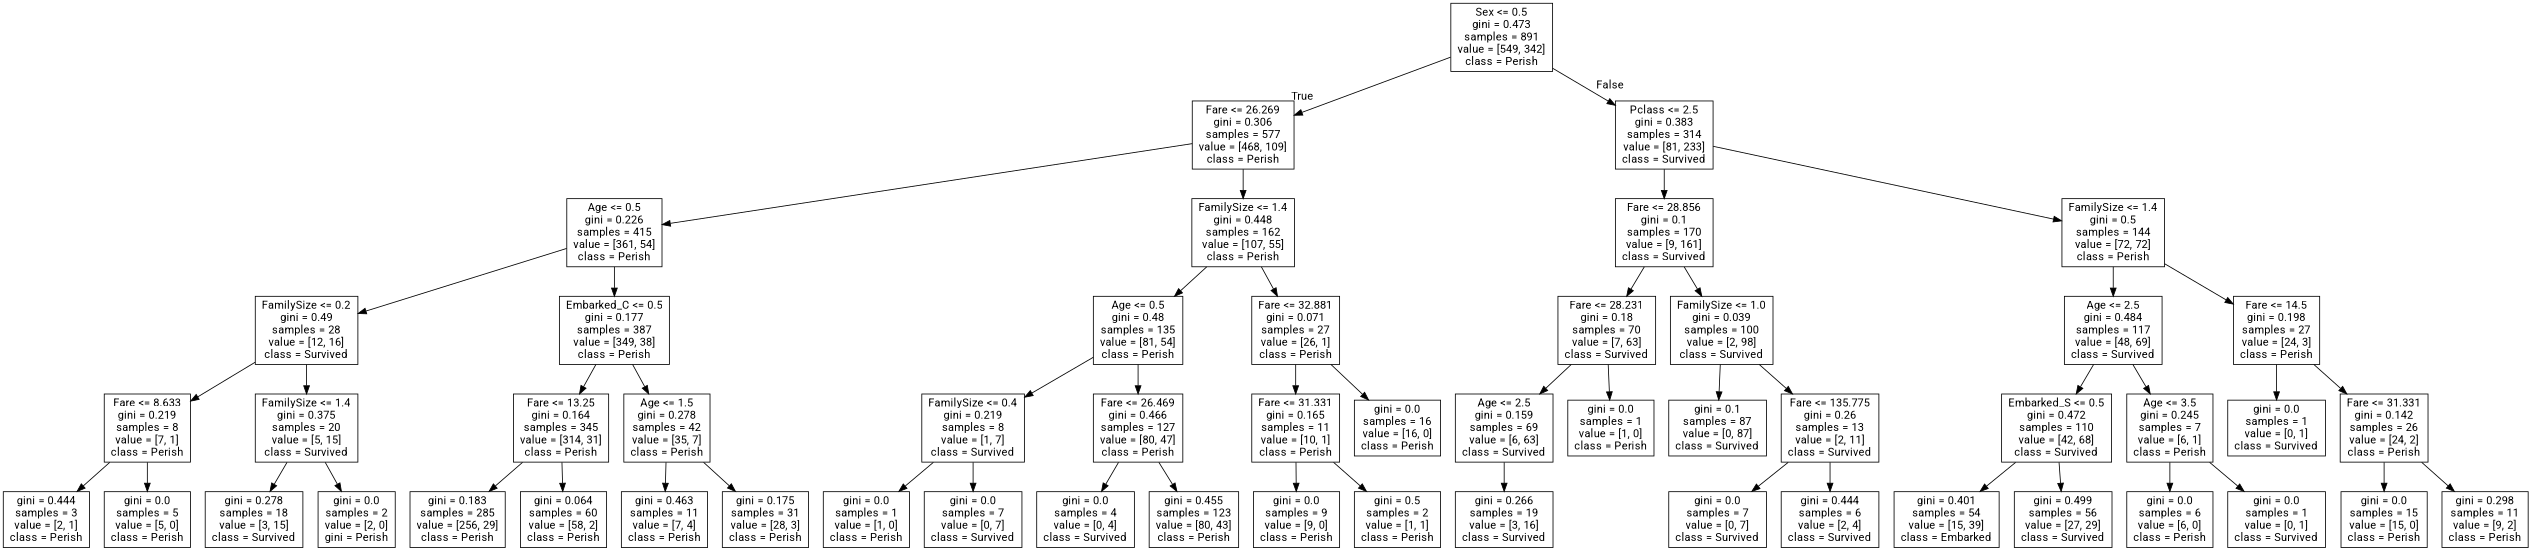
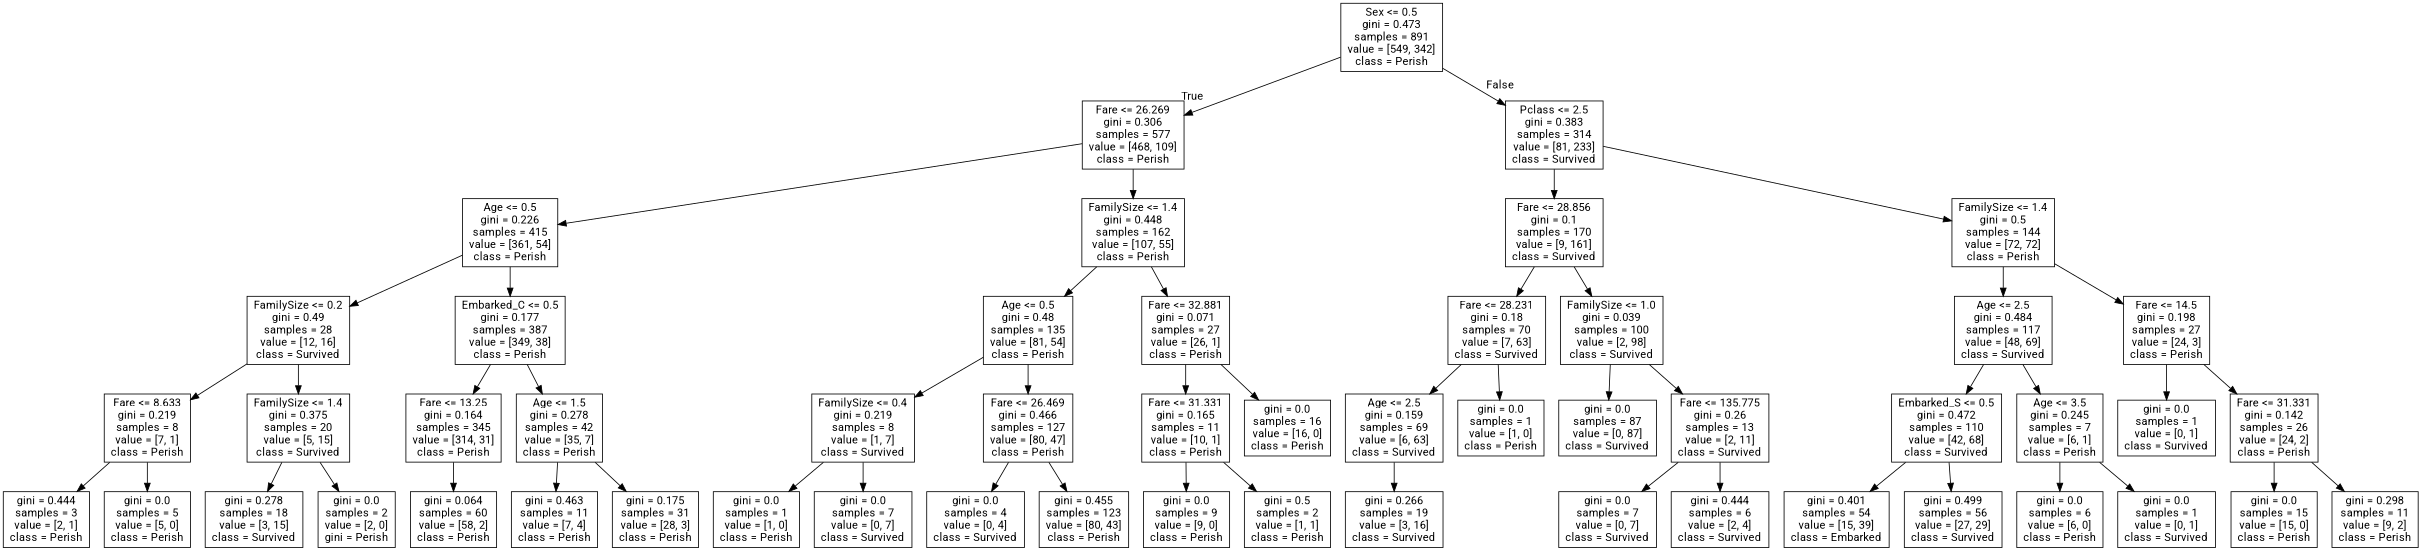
node "gini = 0.1 samples = 87 value = [0, 87] class = Survived": label "gini = 0.1 samples = 87 value = [0, 87] class = Survived" -> "gini = 0.0 samples = 87 value = [0, 87] class = Survived"
node "gini = 0.183 samples = 285 value = [256, 29] class = Perish": removed
